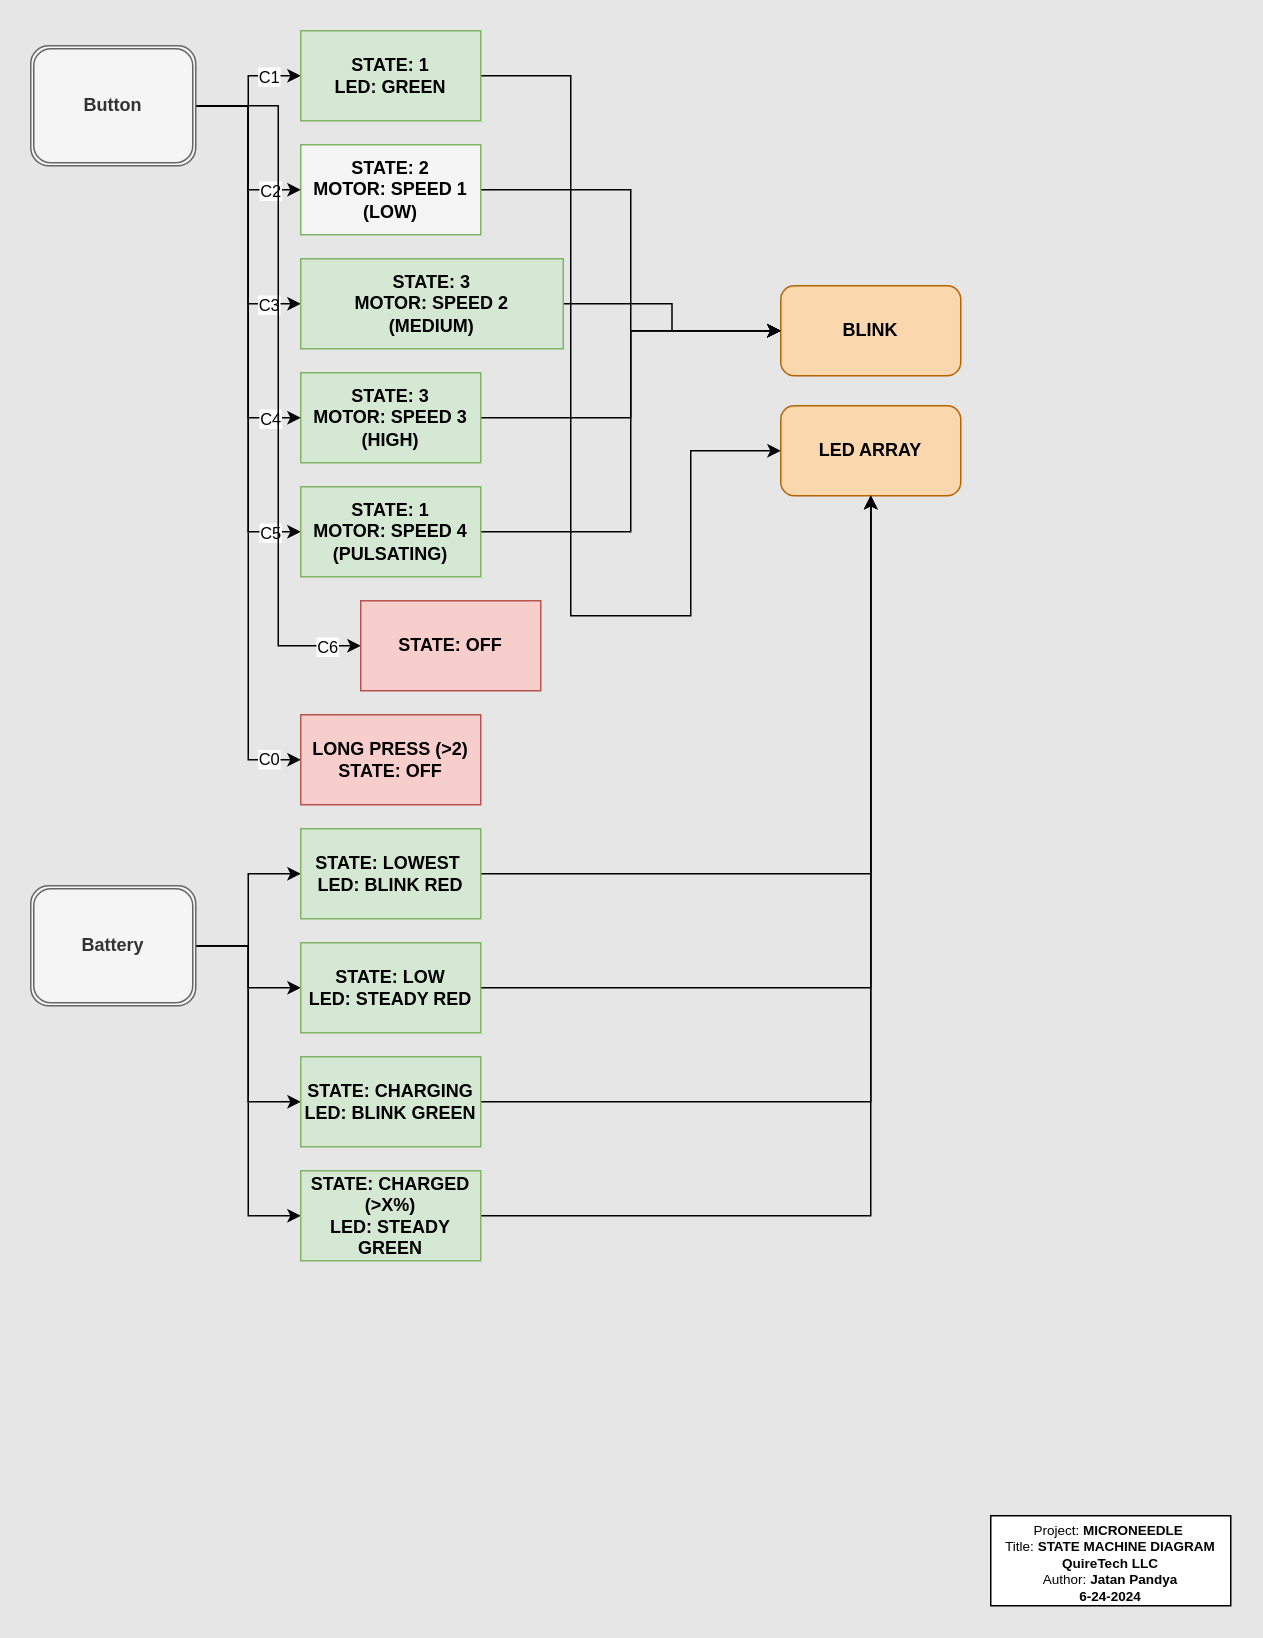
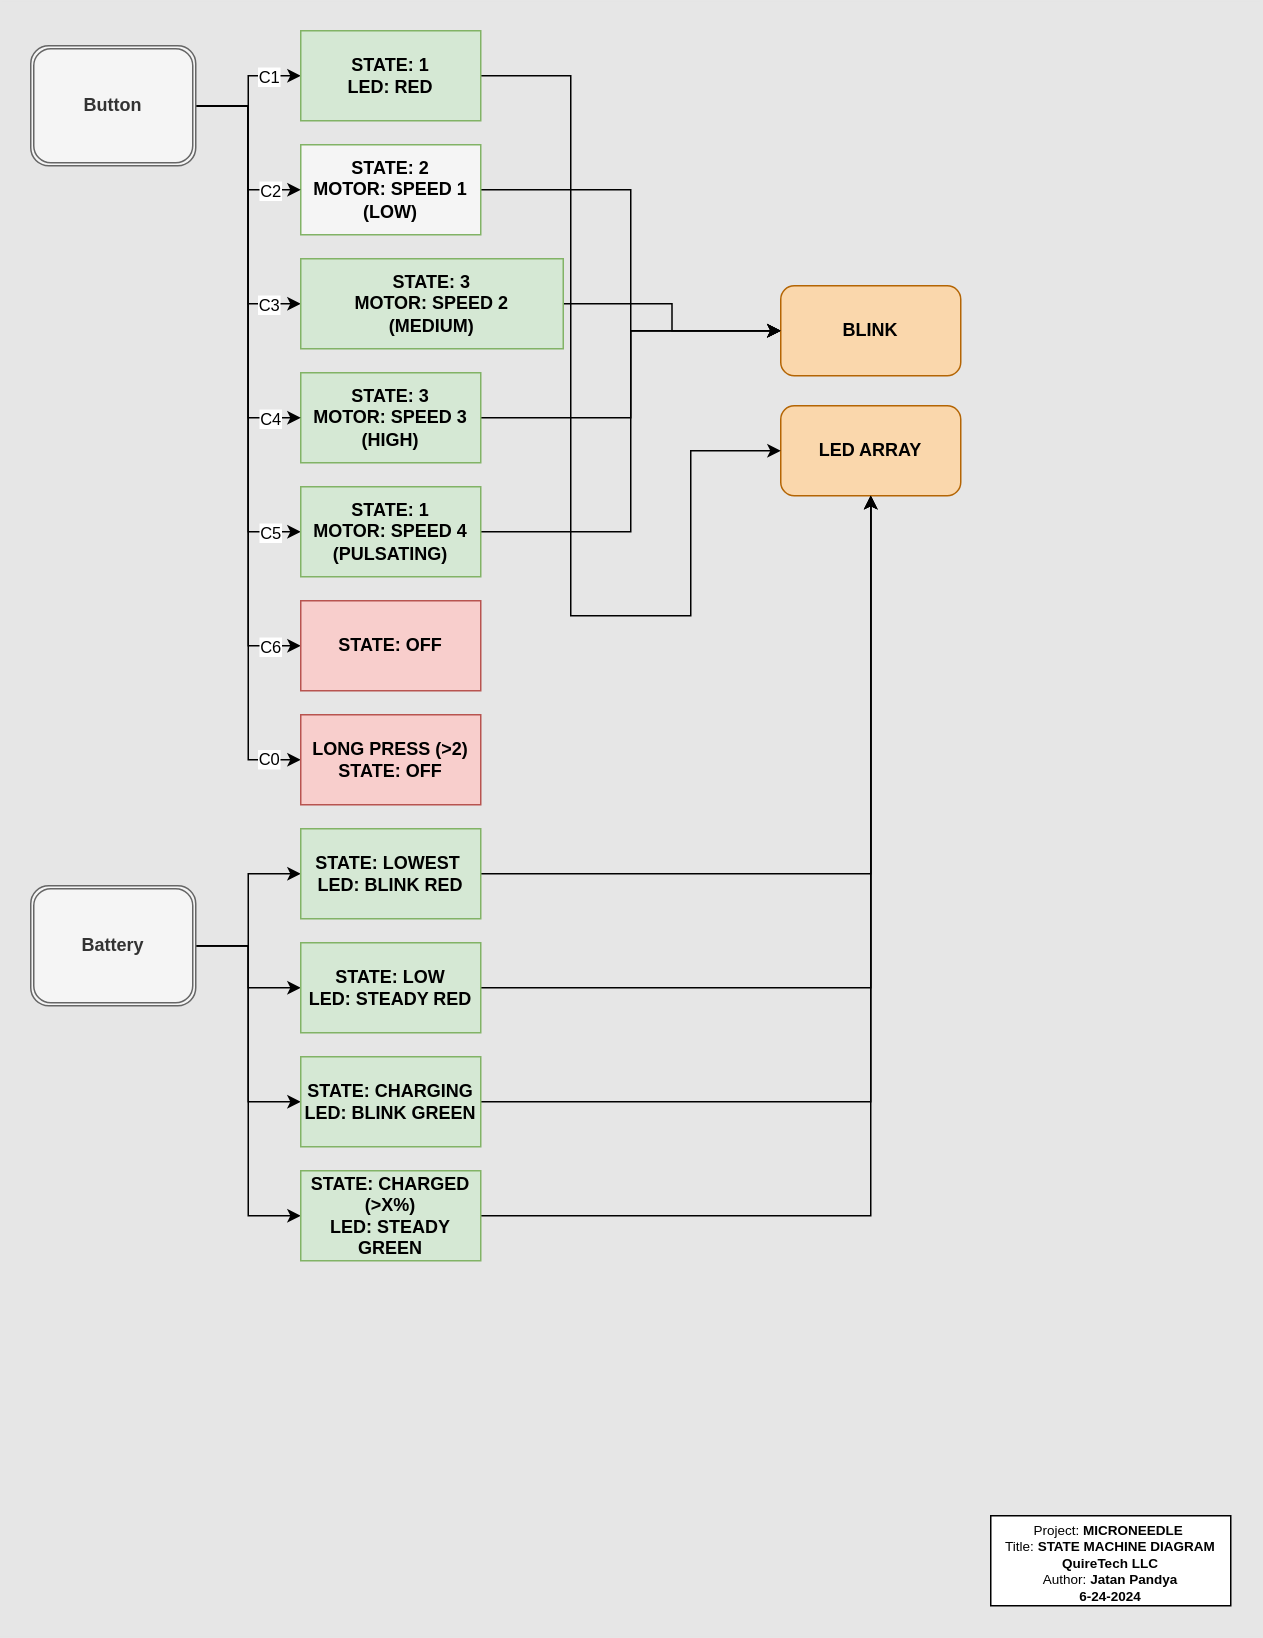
node "STATE: 1 LED: GREEN": label "STATE: 1 LED: GREEN" -> "STATE: 1 LED: RED"
node "STATE: OFF": moved (451, 646) -> (391, 646)
